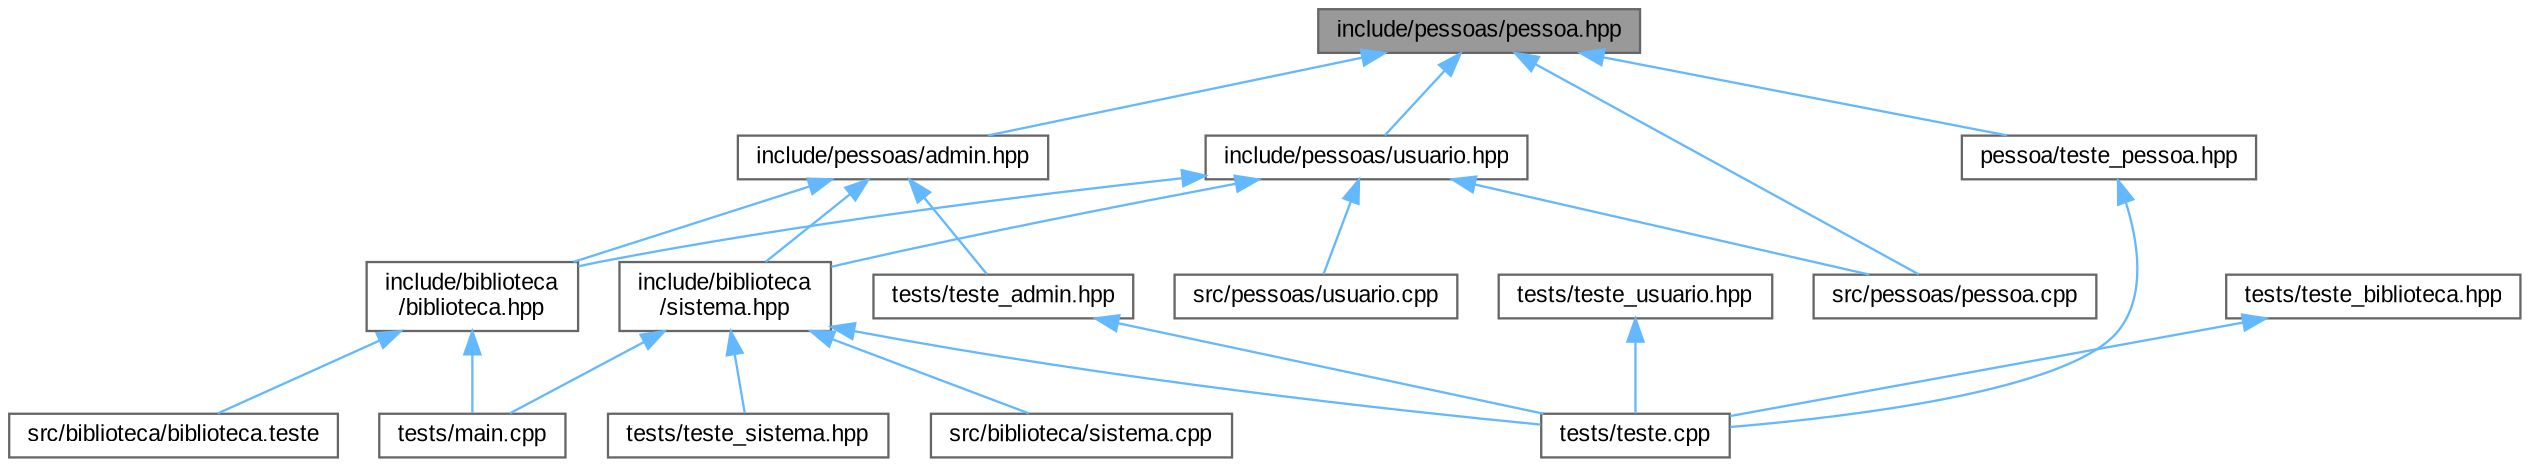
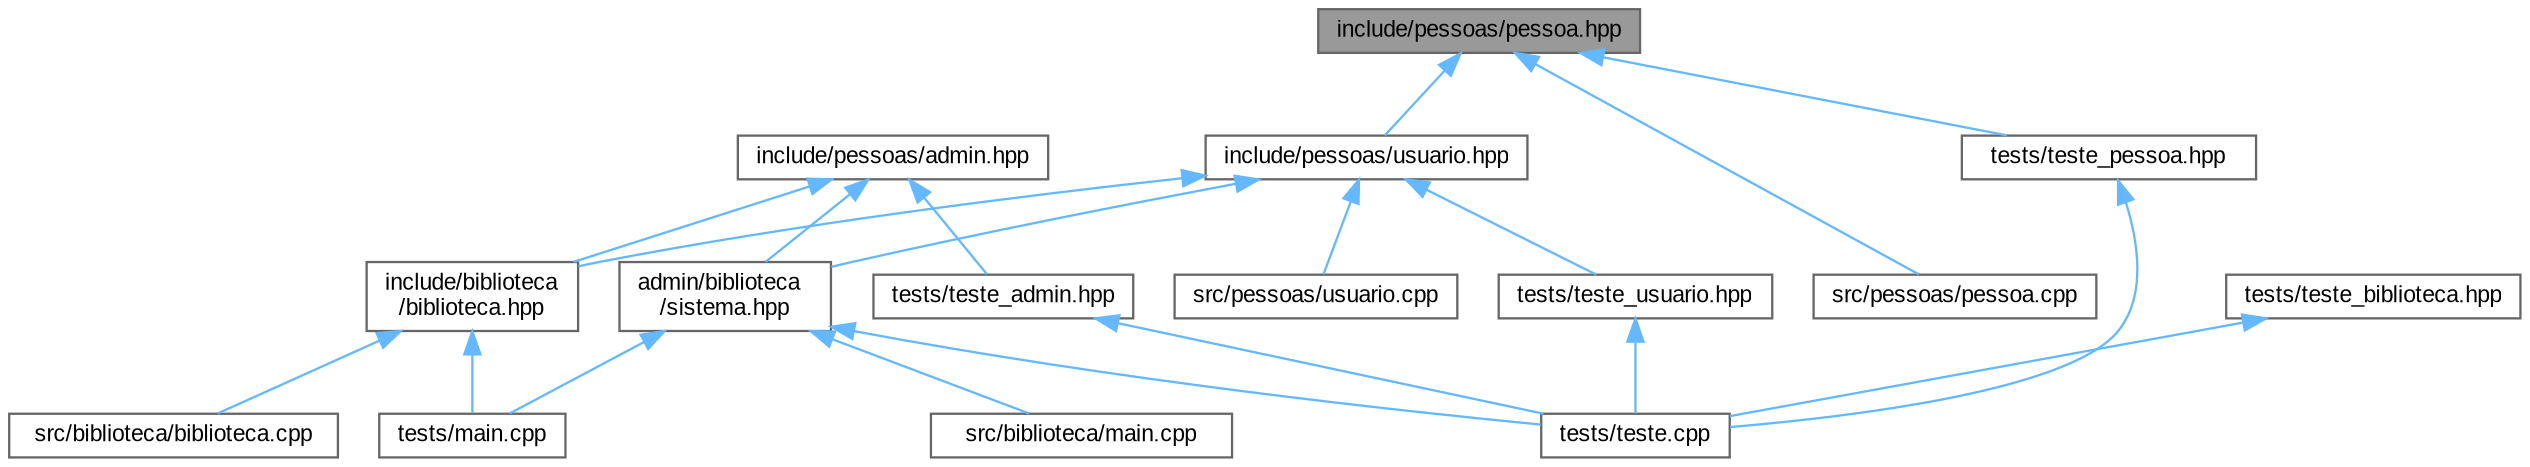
edge "include/pessoas/admin.hpp" -> "include/pessoas/pessoa.hpp": removed
node "pessoa/teste_pessoa.hpp": label "pessoa/teste_pessoa.hpp" -> "tests/teste_pessoa.hpp"
edge "src/pessoas/pessoa.cpp" -> "include/pessoas/usuario.hpp": now "tests/teste_usuario.hpp" -> "include/pessoas/usuario.hpp"
node "include/biblioteca /sistema.hpp": label "include/biblioteca /sistema.hpp" -> "admin/biblioteca /sistema.hpp"
node "src/biblioteca/biblioteca.teste": label "src/biblioteca/biblioteca.teste" -> "src/biblioteca/biblioteca.cpp"
node "tests/teste_sistema.hpp": removed
node "src/biblioteca/sistema.cpp": label "src/biblioteca/sistema.cpp" -> "src/biblioteca/main.cpp"
